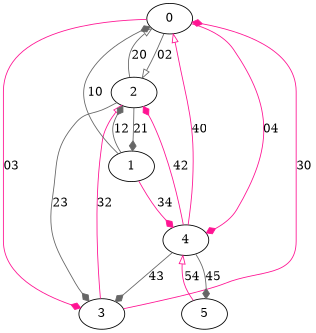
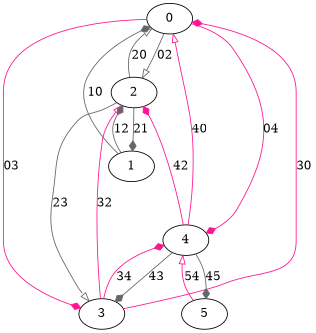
edge "2" -> "3": arrowhead diamond -> onormal
edge "1" -> "4": now "3" -> "4"
